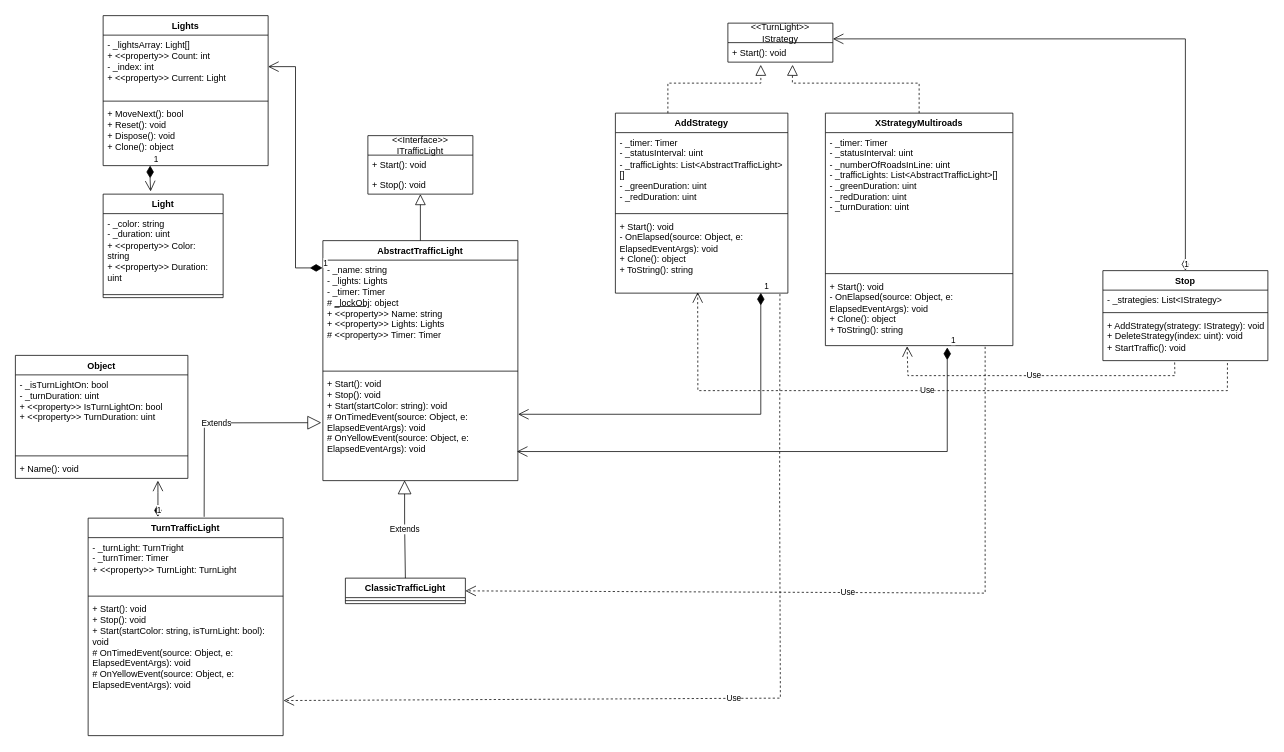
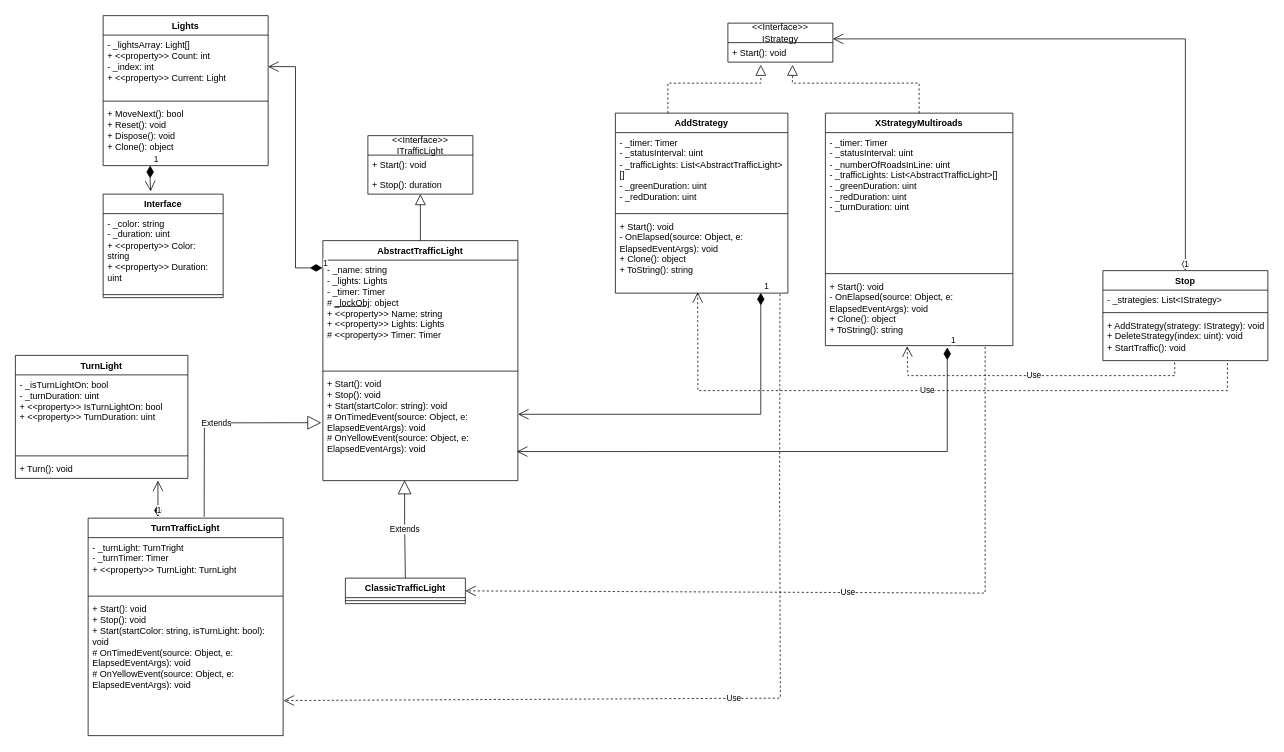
node "<<TurnLight>> IStrategy": label "<<TurnLight>> IStrategy" -> "<<Interface>> IStrategy"
node "+ Stop(): void": label "+ Stop(): void" -> "+ Stop(): duration"
node "Light": label "Light" -> "Interface"
node "Object": label "Object" -> "TurnLight"
node "+ Name(): void": label "+ Name(): void" -> "+ Turn(): void"
